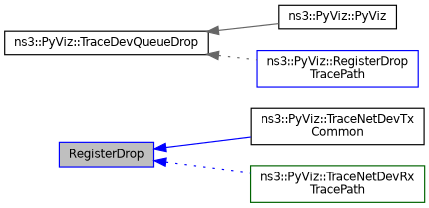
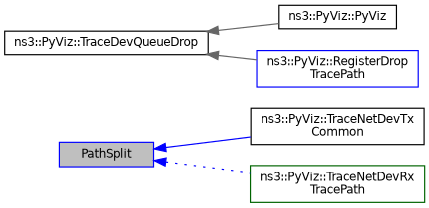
edge "ns3::PyViz::RegisterDrop TracePath" -> "ns3::PyViz::TraceDevQueueDrop": style dotted -> solid
node "RegisterDrop": label "RegisterDrop" -> "PathSplit"
